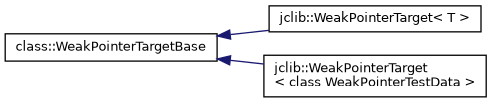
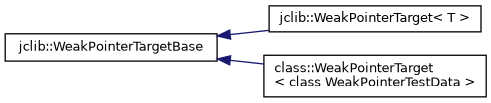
node "class::WeakPointerTargetBase": label "class::WeakPointerTargetBase" -> "jclib::WeakPointerTargetBase"
node "jclib::WeakPointerTarget < class WeakPointerTestData >": label "jclib::WeakPointerTarget < class WeakPointerTestData >" -> "class::WeakPointerTarget < class WeakPointerTestData >"
